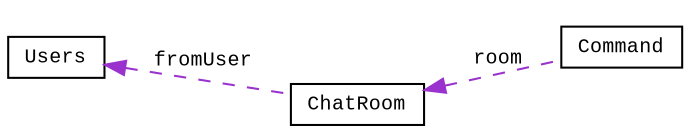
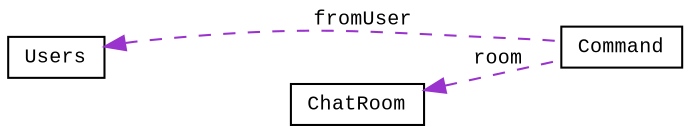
edge "ChatRoom" -> "Users": now "Command" -> "Users"
